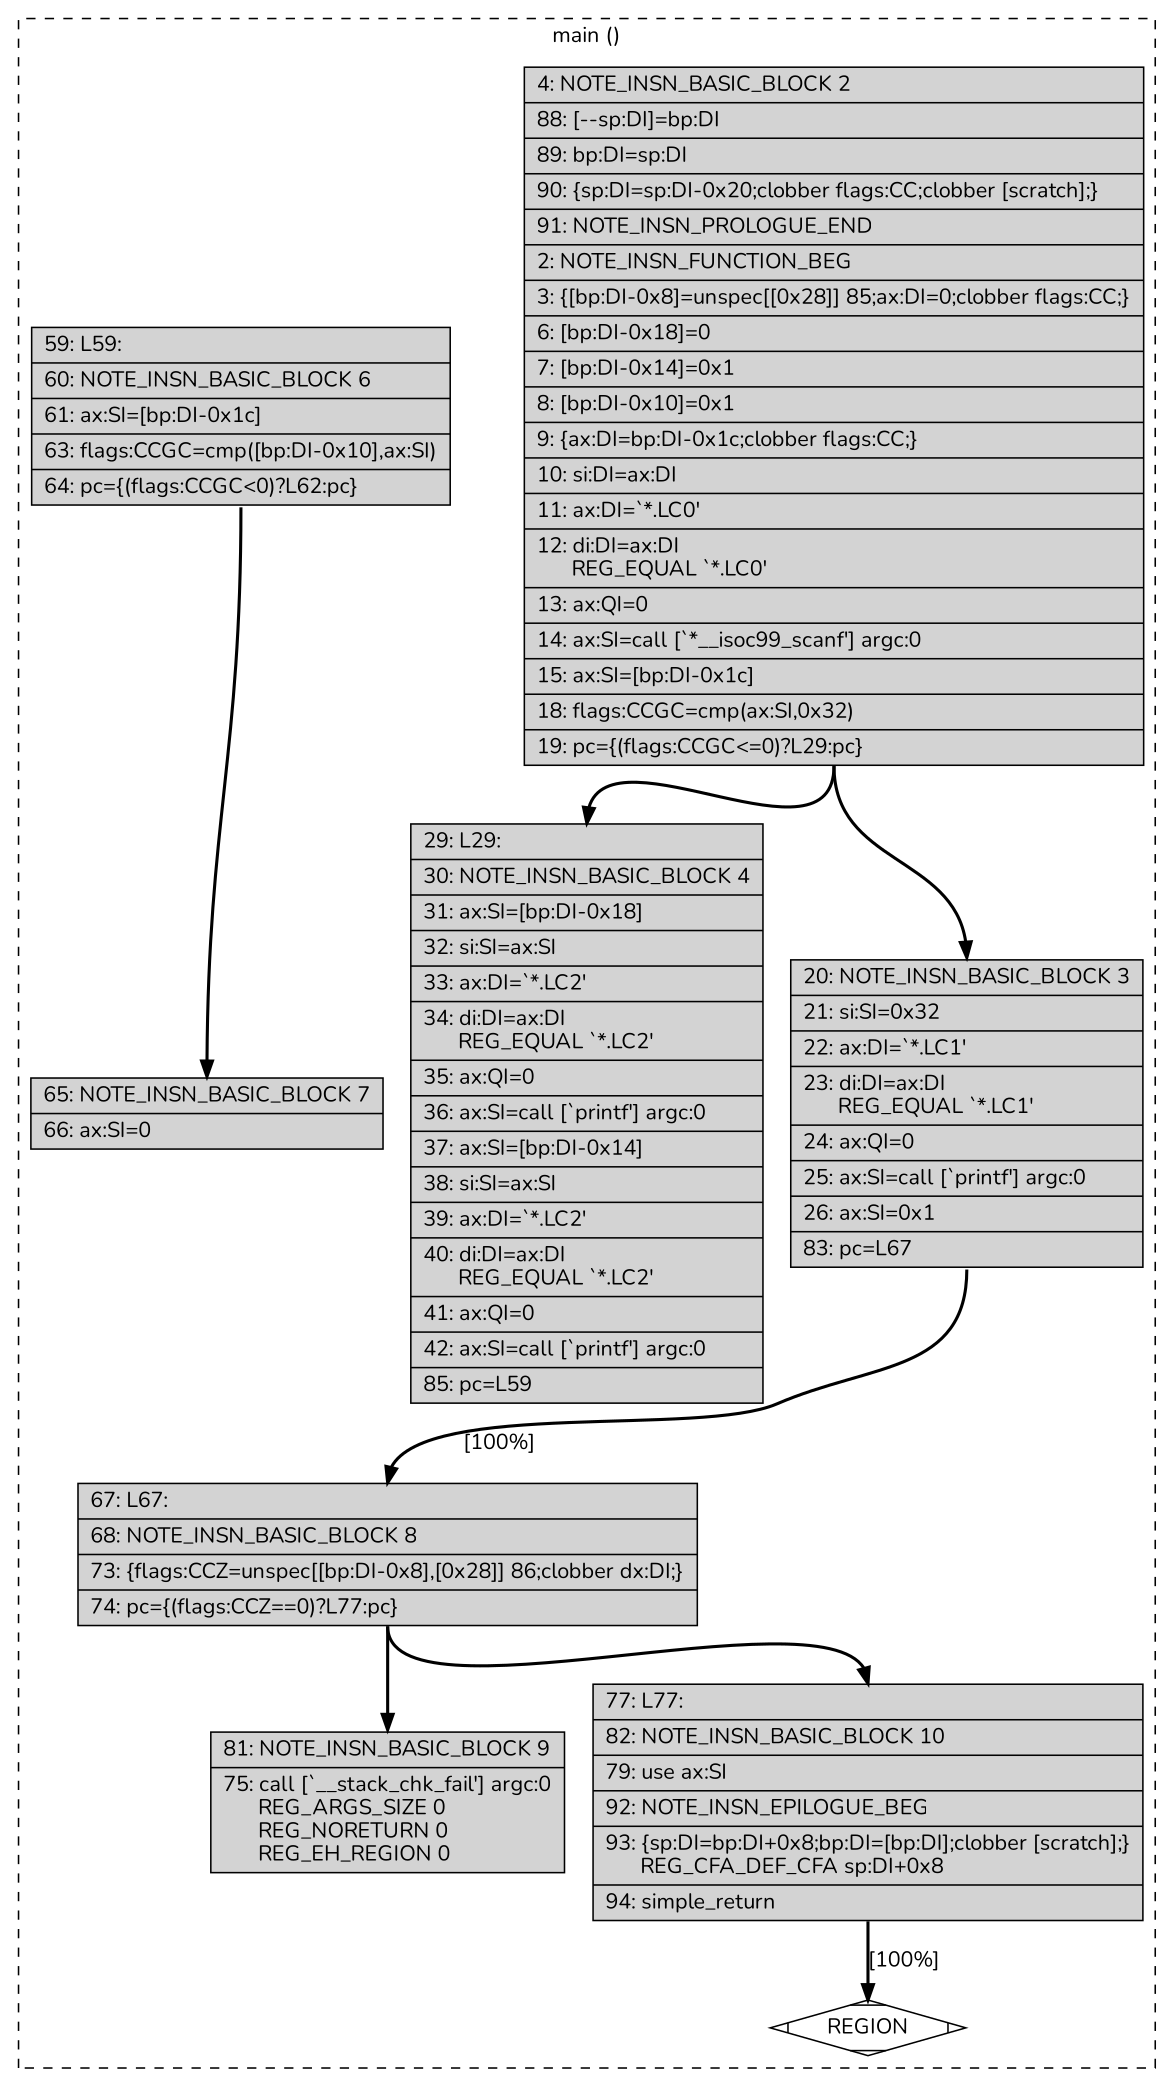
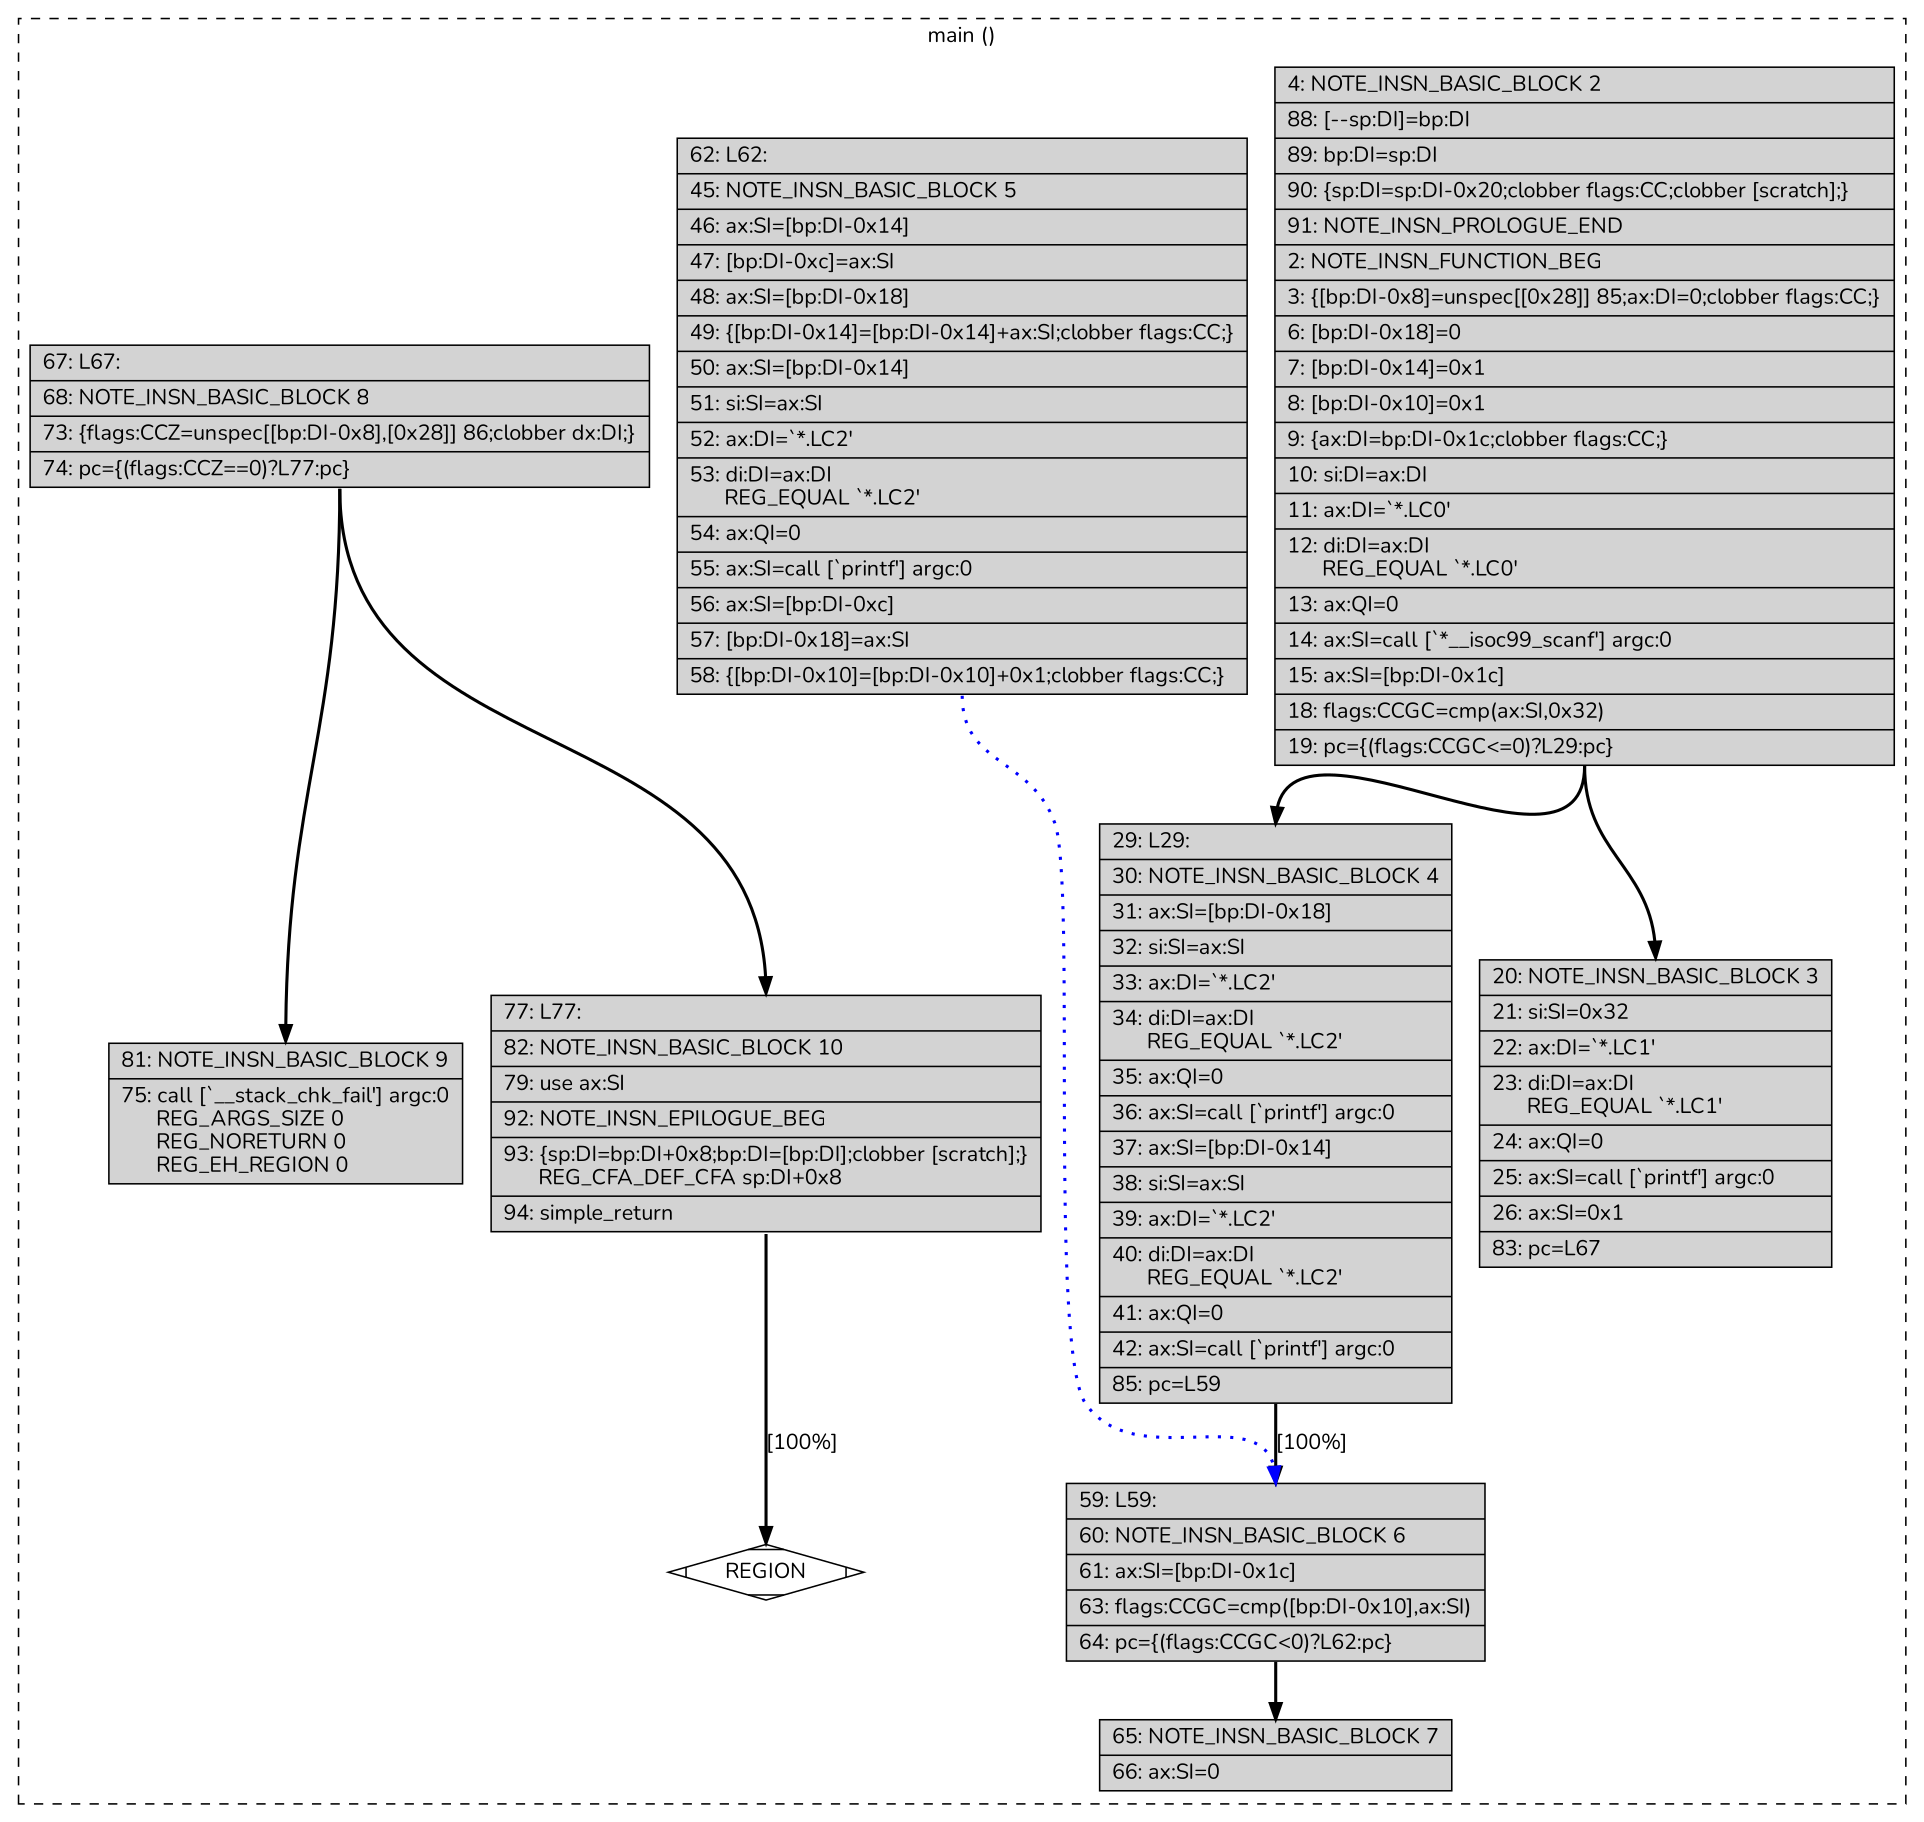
node "62: L62:": added
edge "20: NOTE_INSN_BASIC_BLOCK 3" -> "67: L67:": removed, label "[100%]"
edge "29: L29:" -> "59: L59:": added, label "[100%]"
